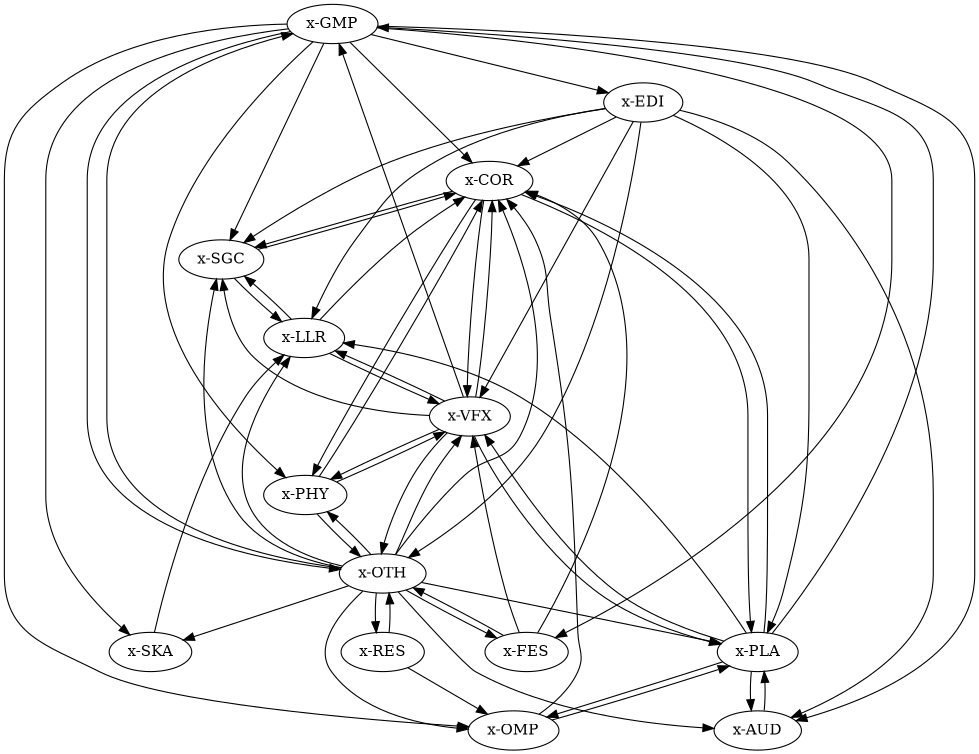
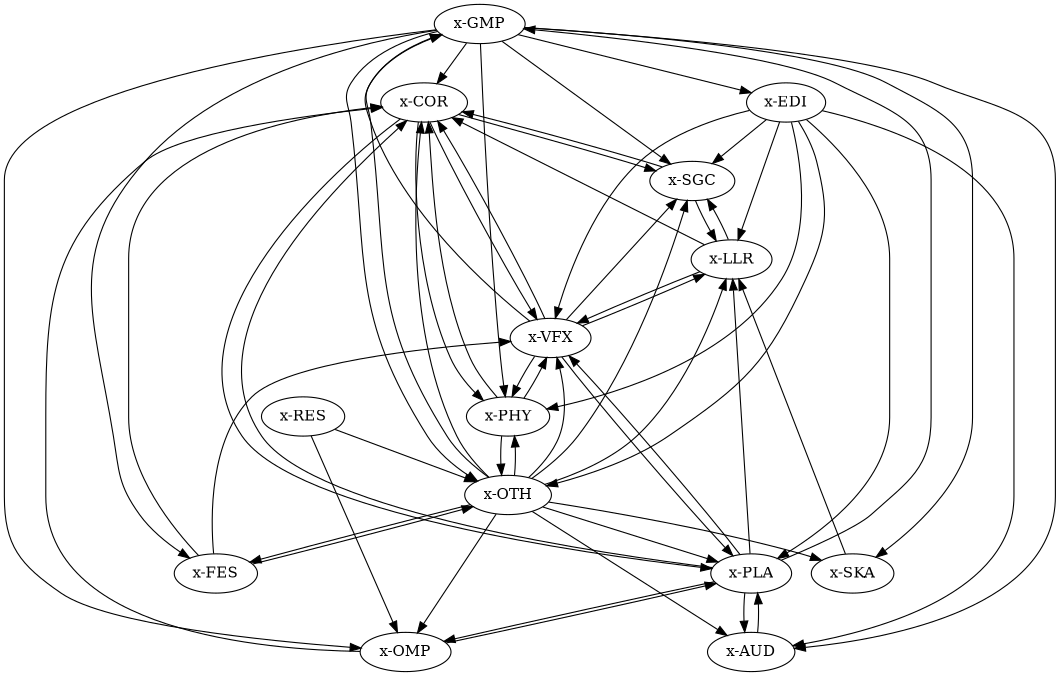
edge "x-EDI" -> "x-COR": now "x-EDI" -> "x-PHY"
edge "x-VFX" -> "x-OTH": removed
edge "x-OTH" -> "x-RES": removed
